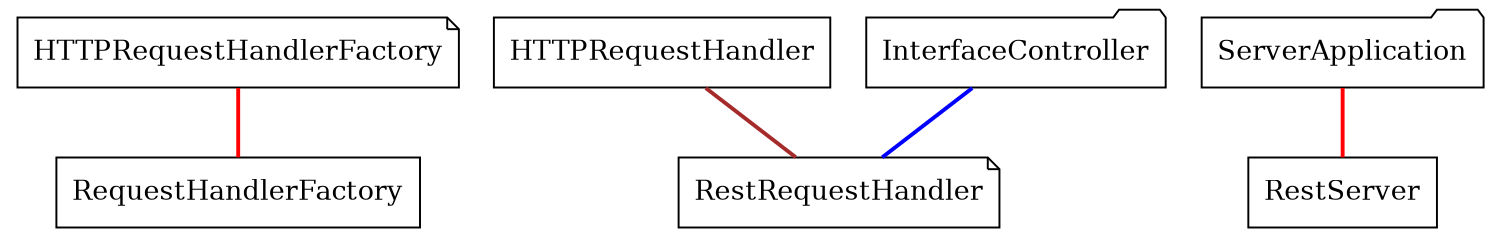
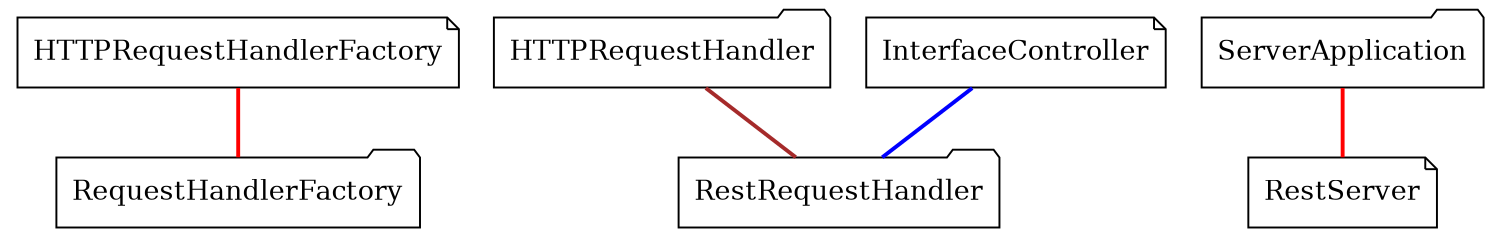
node "HTTPRequestHandler": shape box -> folder
node "InterfaceController": shape folder -> note
node "RequestHandlerFactory": shape box -> folder
node "RestRequestHandler": shape note -> folder
node "RestServer": shape box -> note
